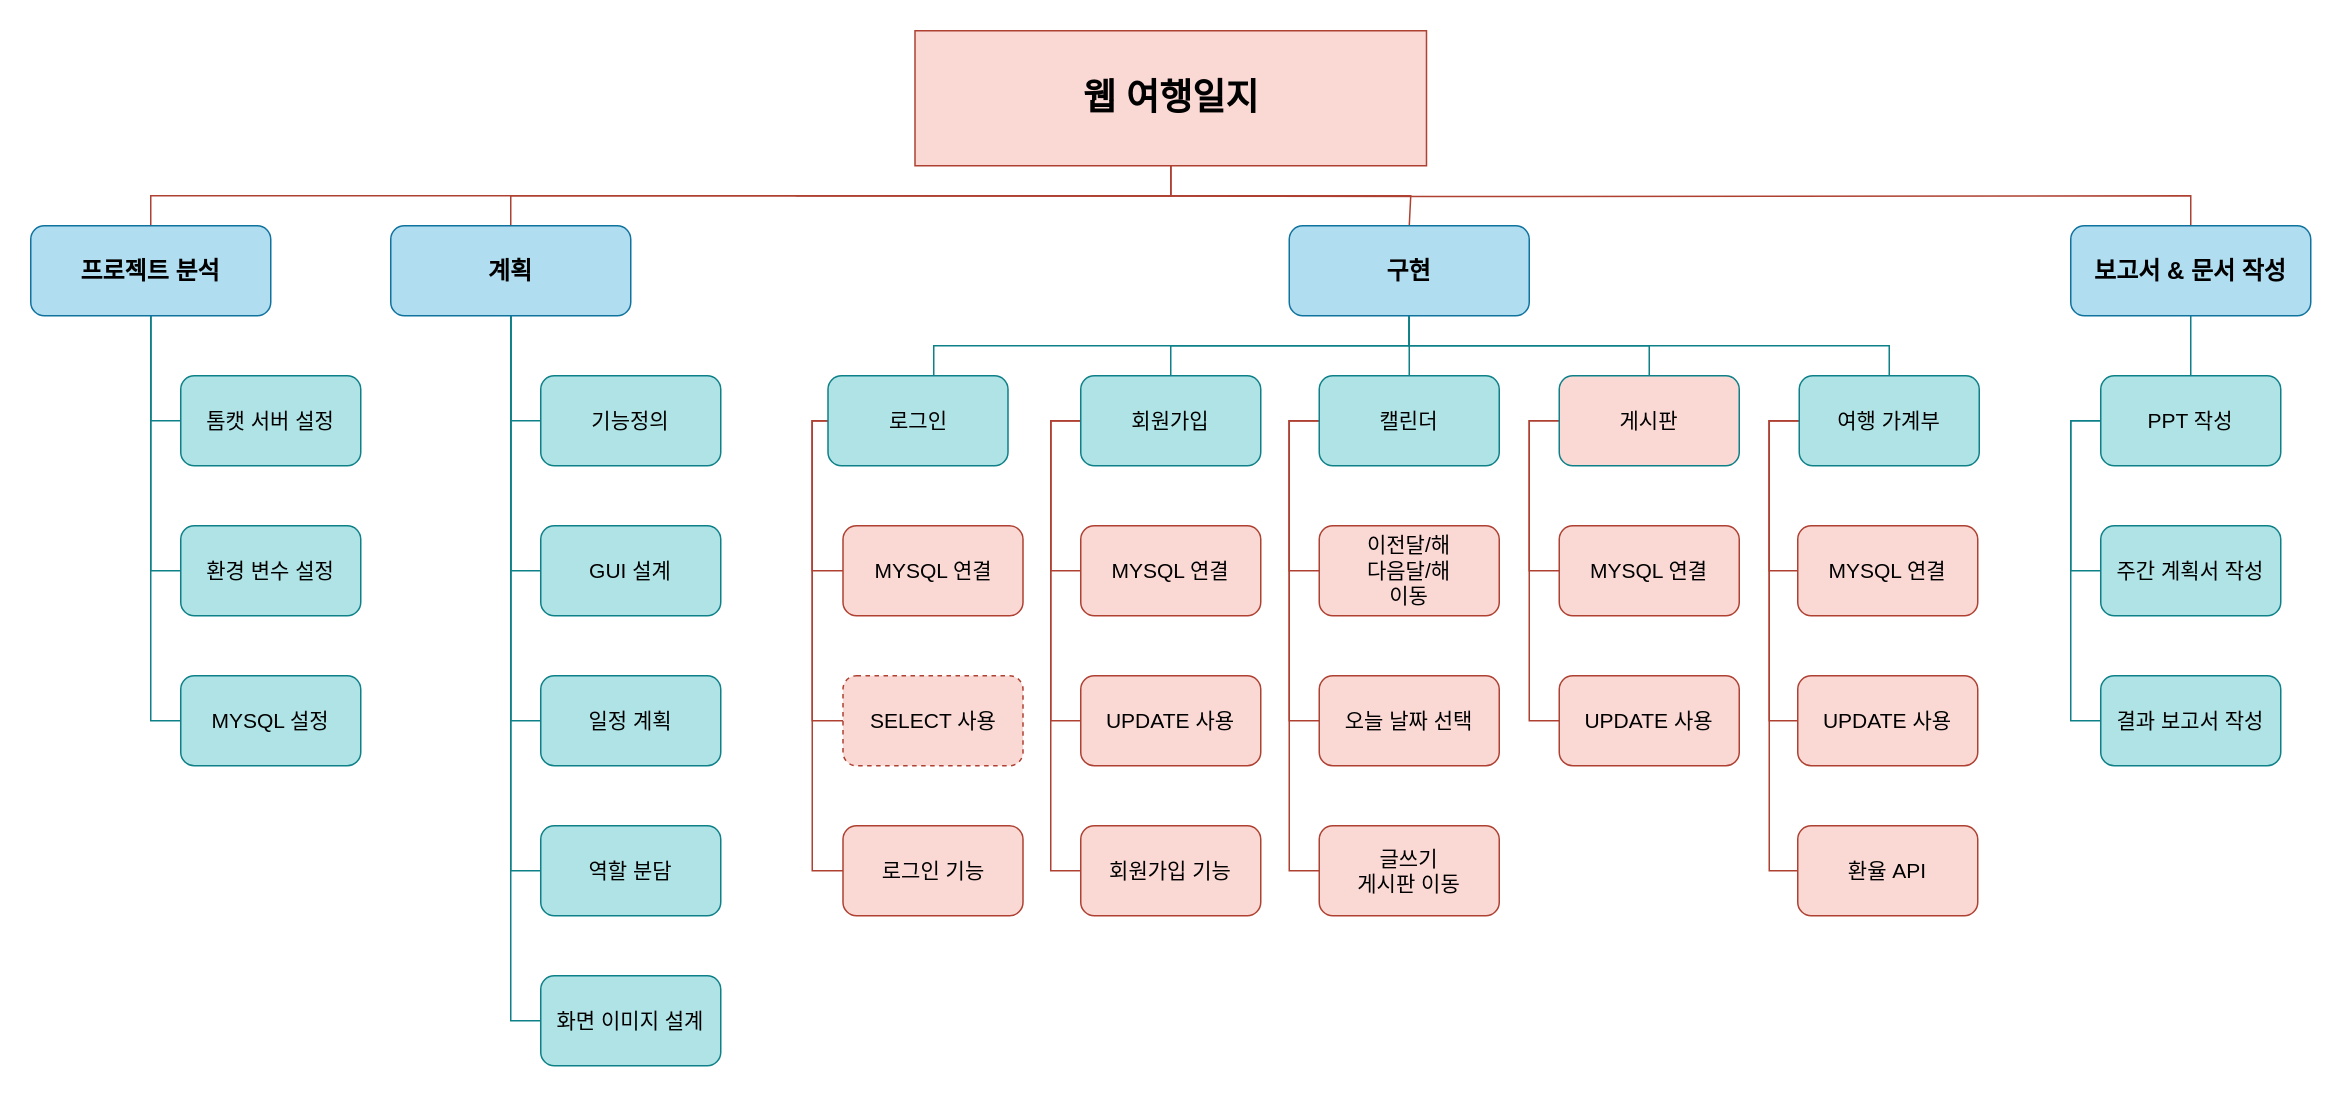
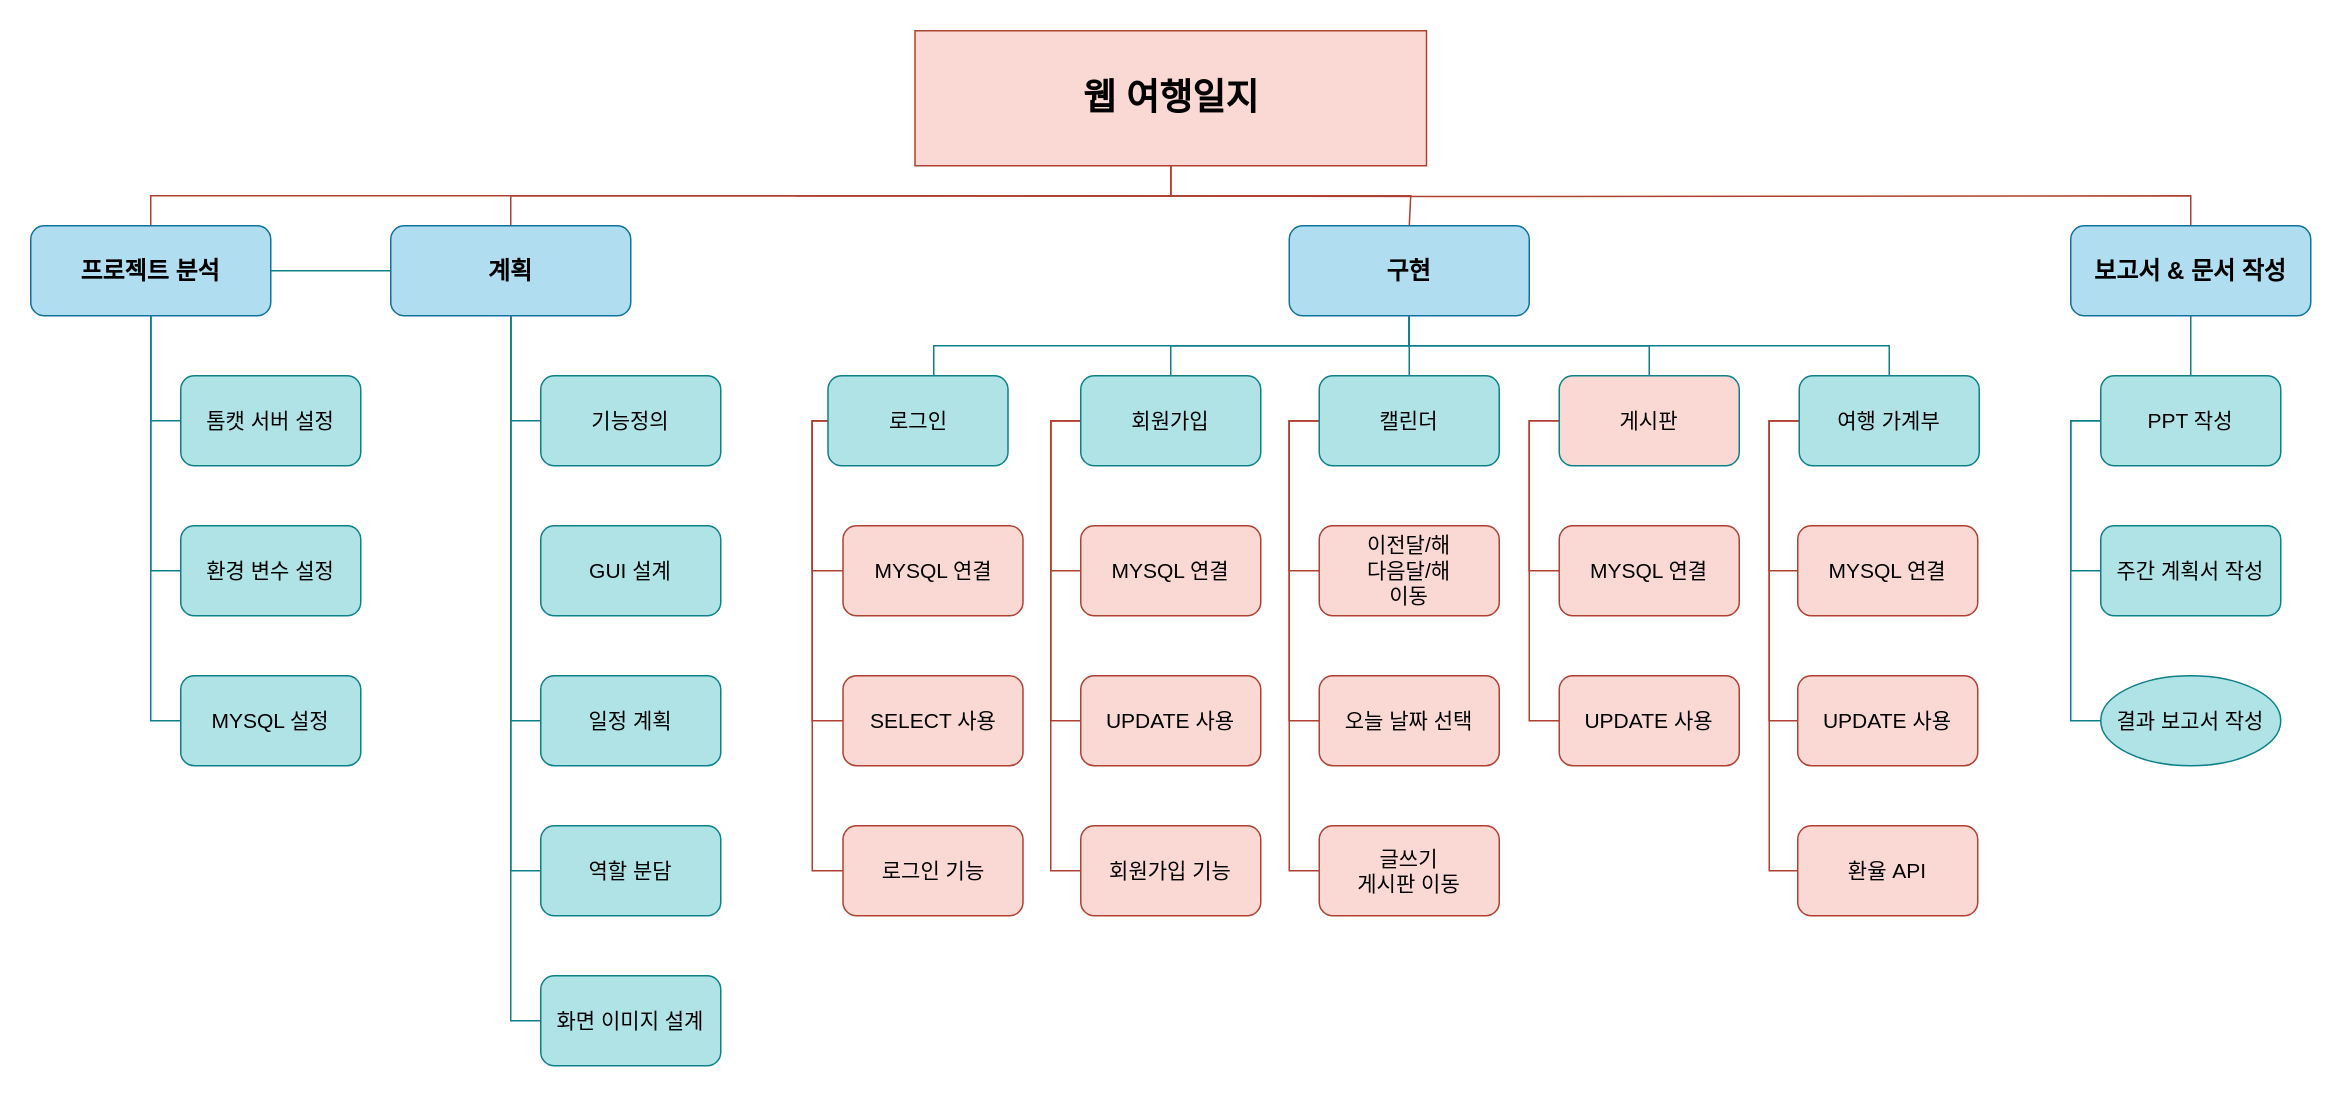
edge "계획" -- "GUI 설계": now "계획" -- "프로젝트 분석"
node "SELECT 사용": style dashed -> solid
node "결과 보고서 작성": shape rounded rectangle -> ellipse
